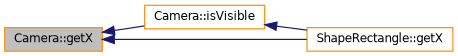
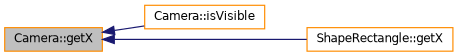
edge "ShapeRectangle::getX" -> "Camera::isVisible": removed
